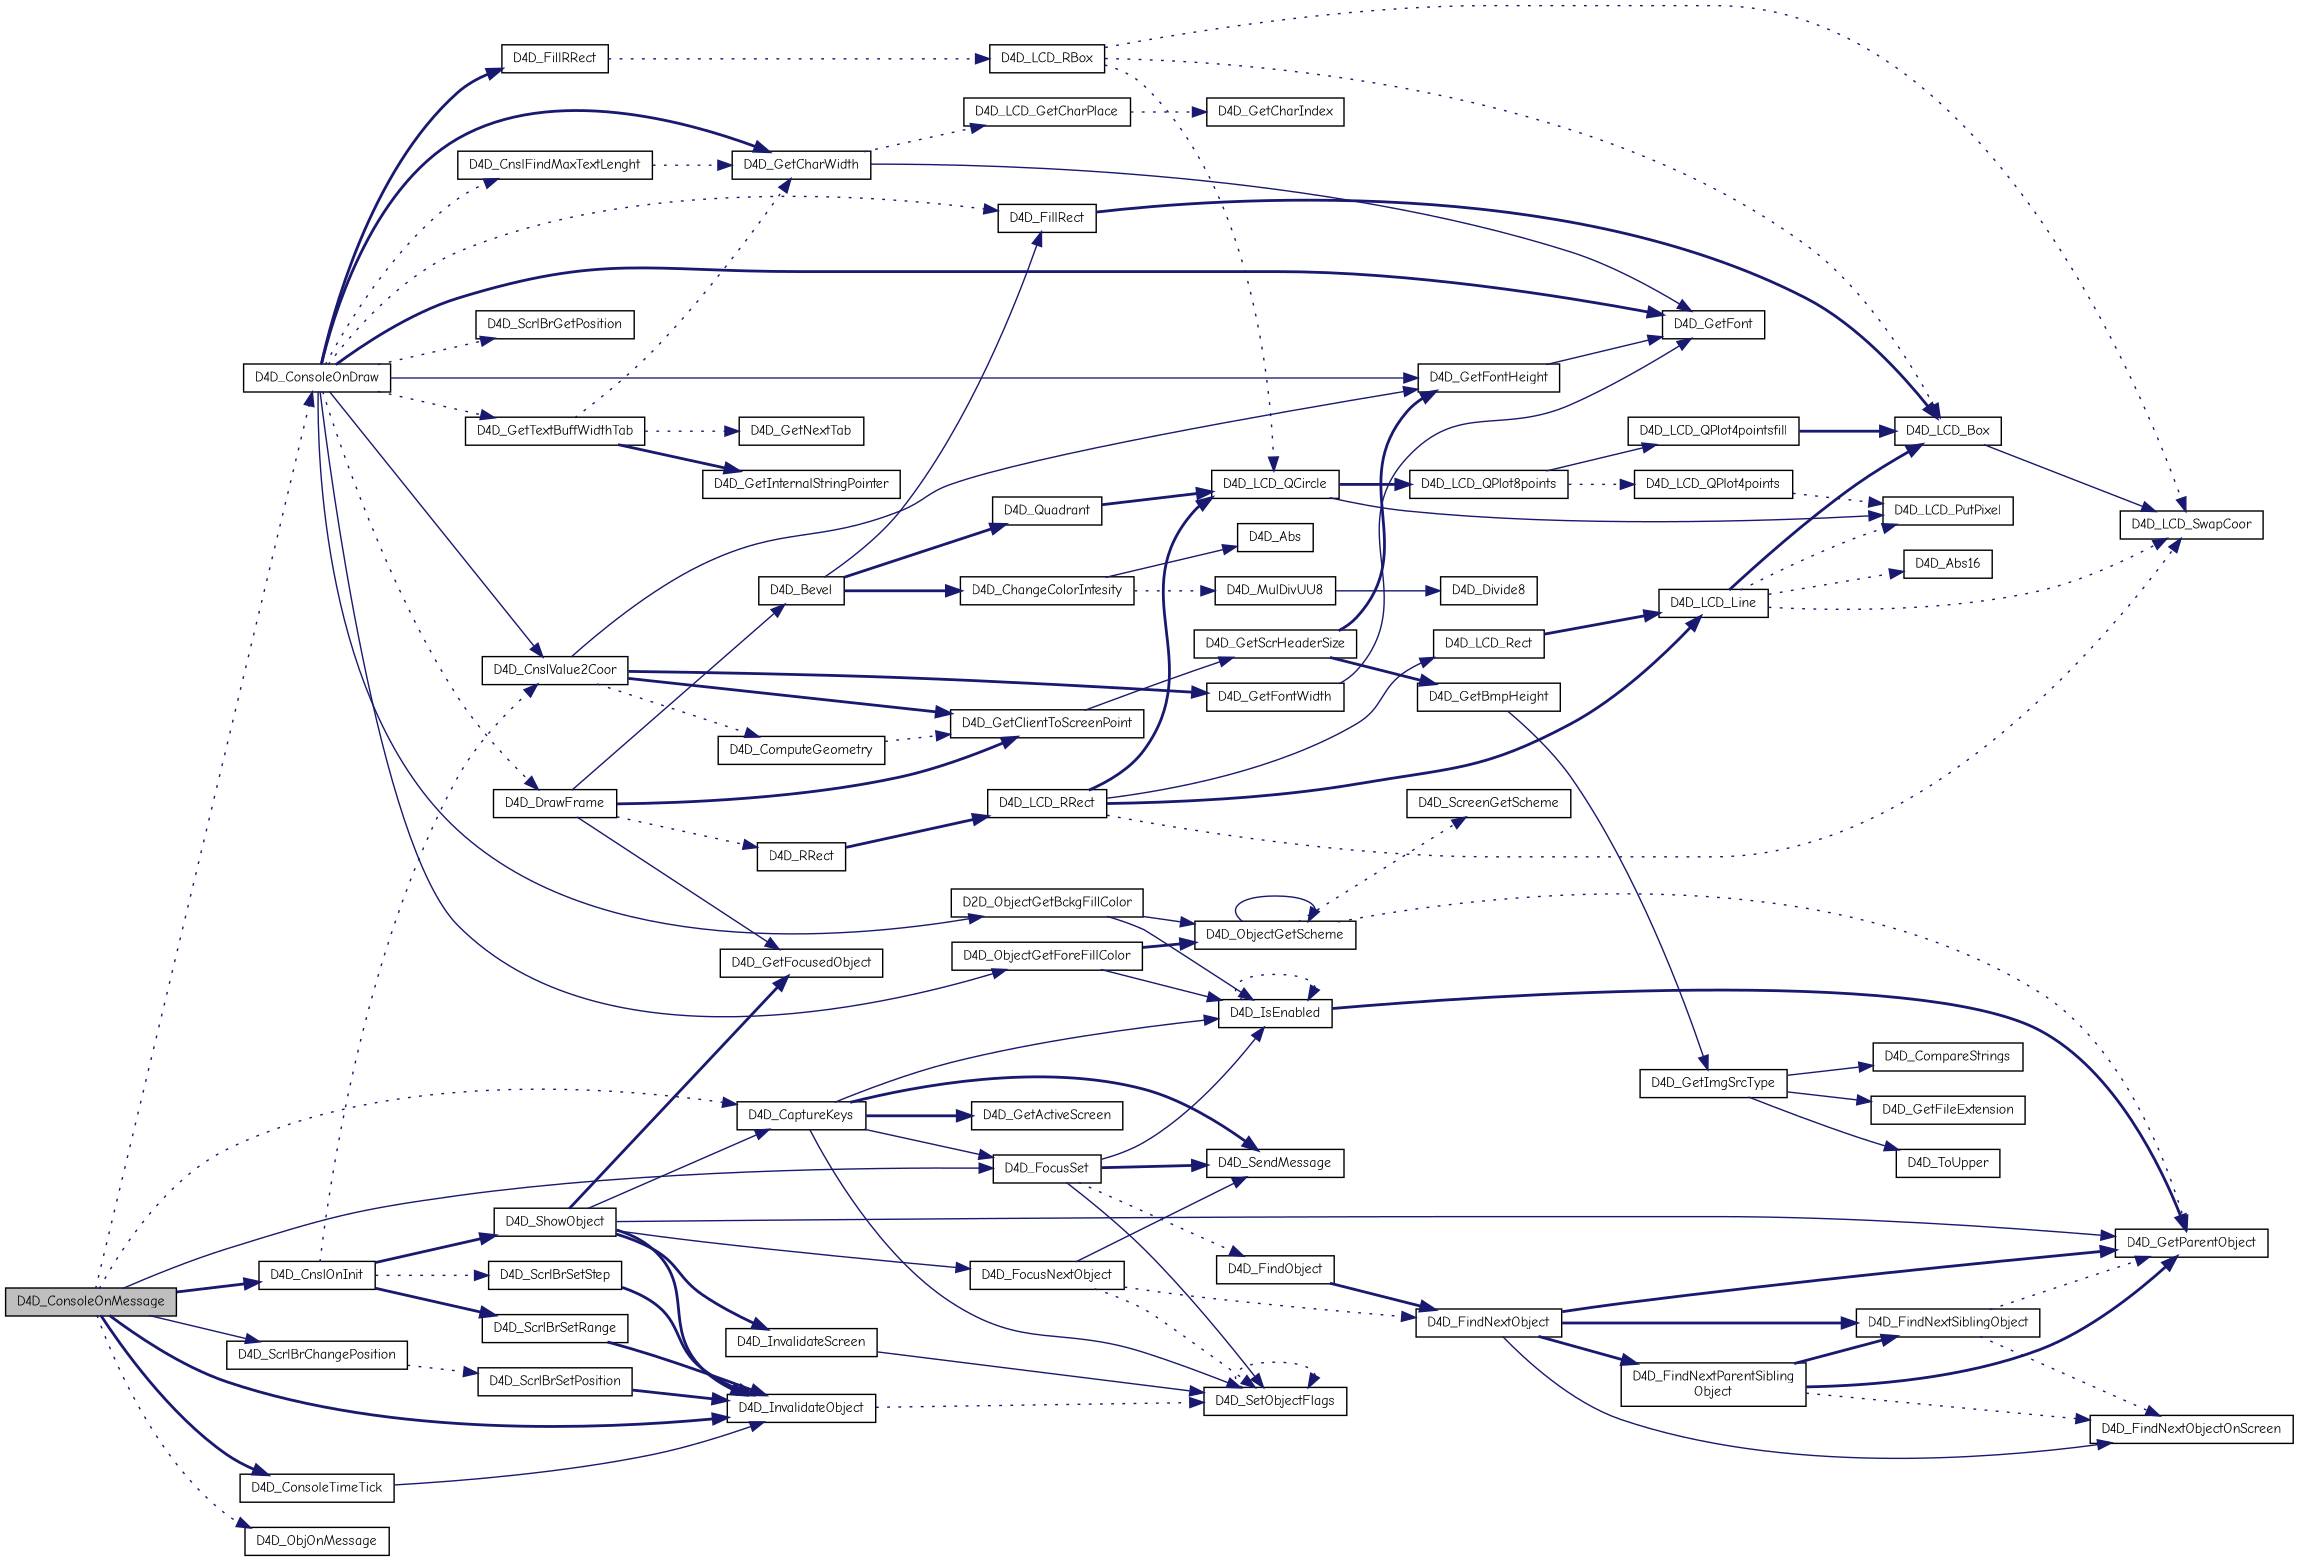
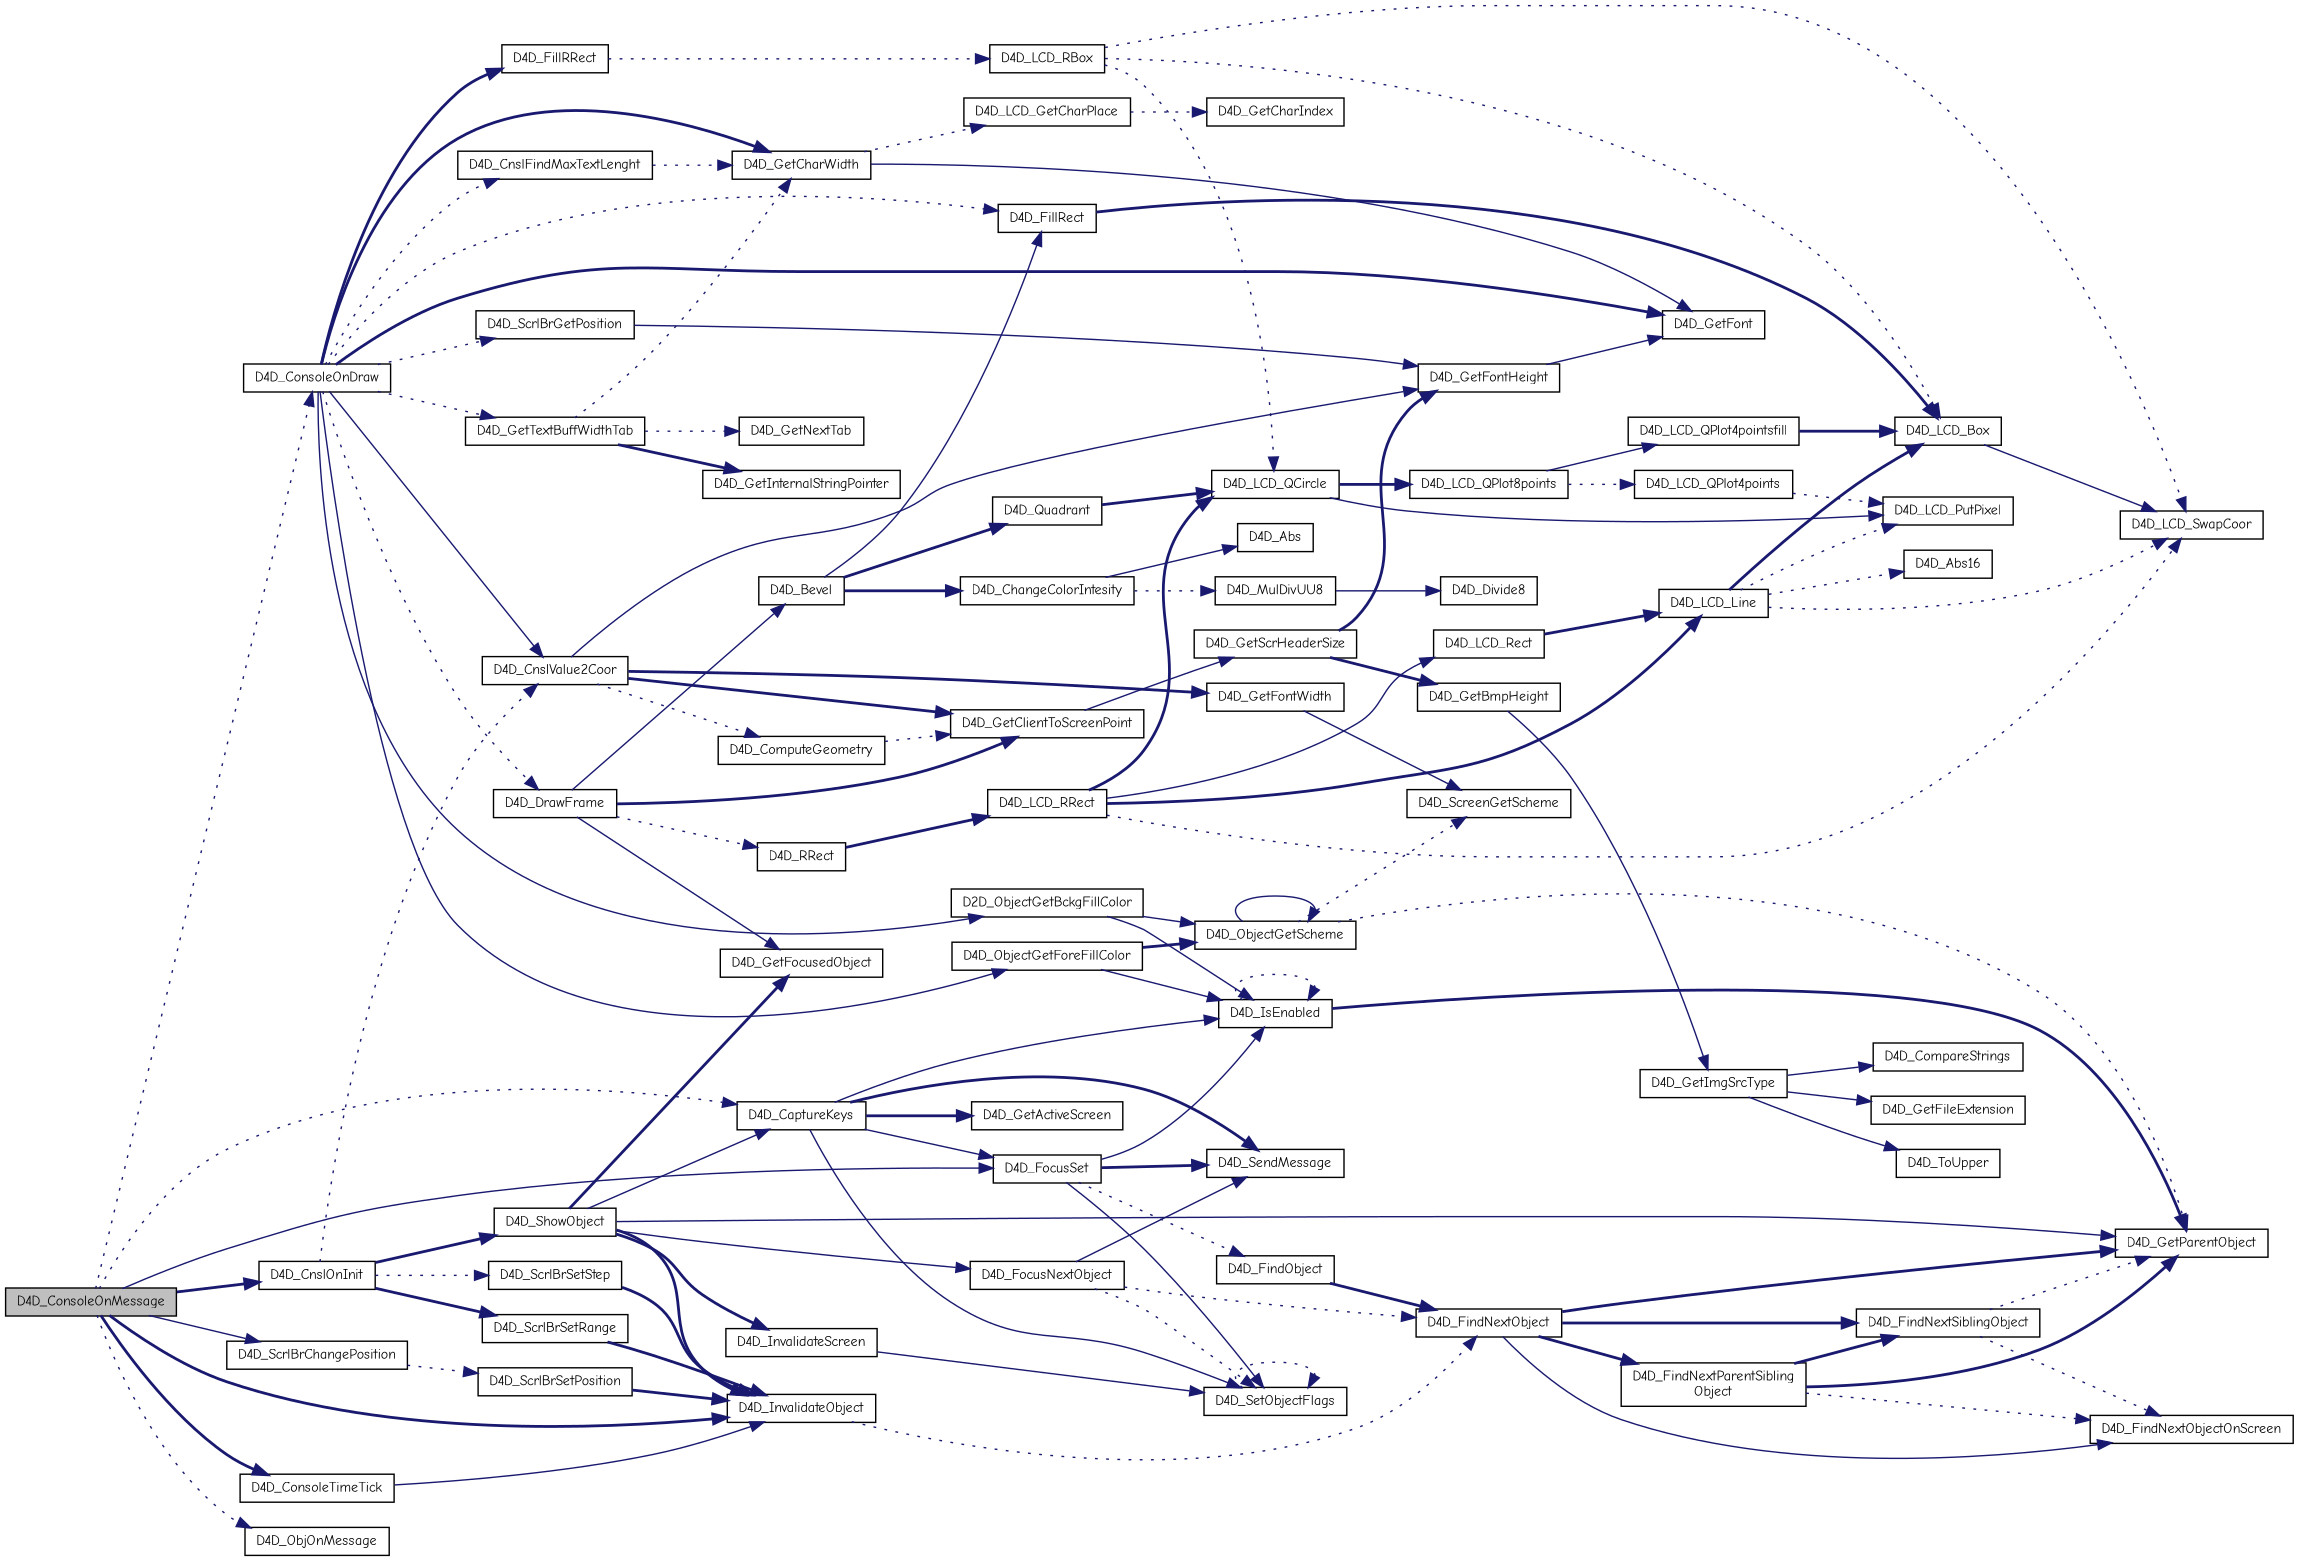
edge "D4D_ConsoleOnDraw" -> "D4D_GetFontHeight": now "D4D_ScrlBrGetPosition" -> "D4D_GetFontHeight"
edge "D4D_GetFontWidth" -> "D4D_GetFont": now "D4D_GetFontWidth" -> "D4D_ScreenGetScheme"
edge "D4D_InvalidateObject" -> "D4D_SetObjectFlags": now "D4D_InvalidateObject" -> "D4D_FindNextObject"
